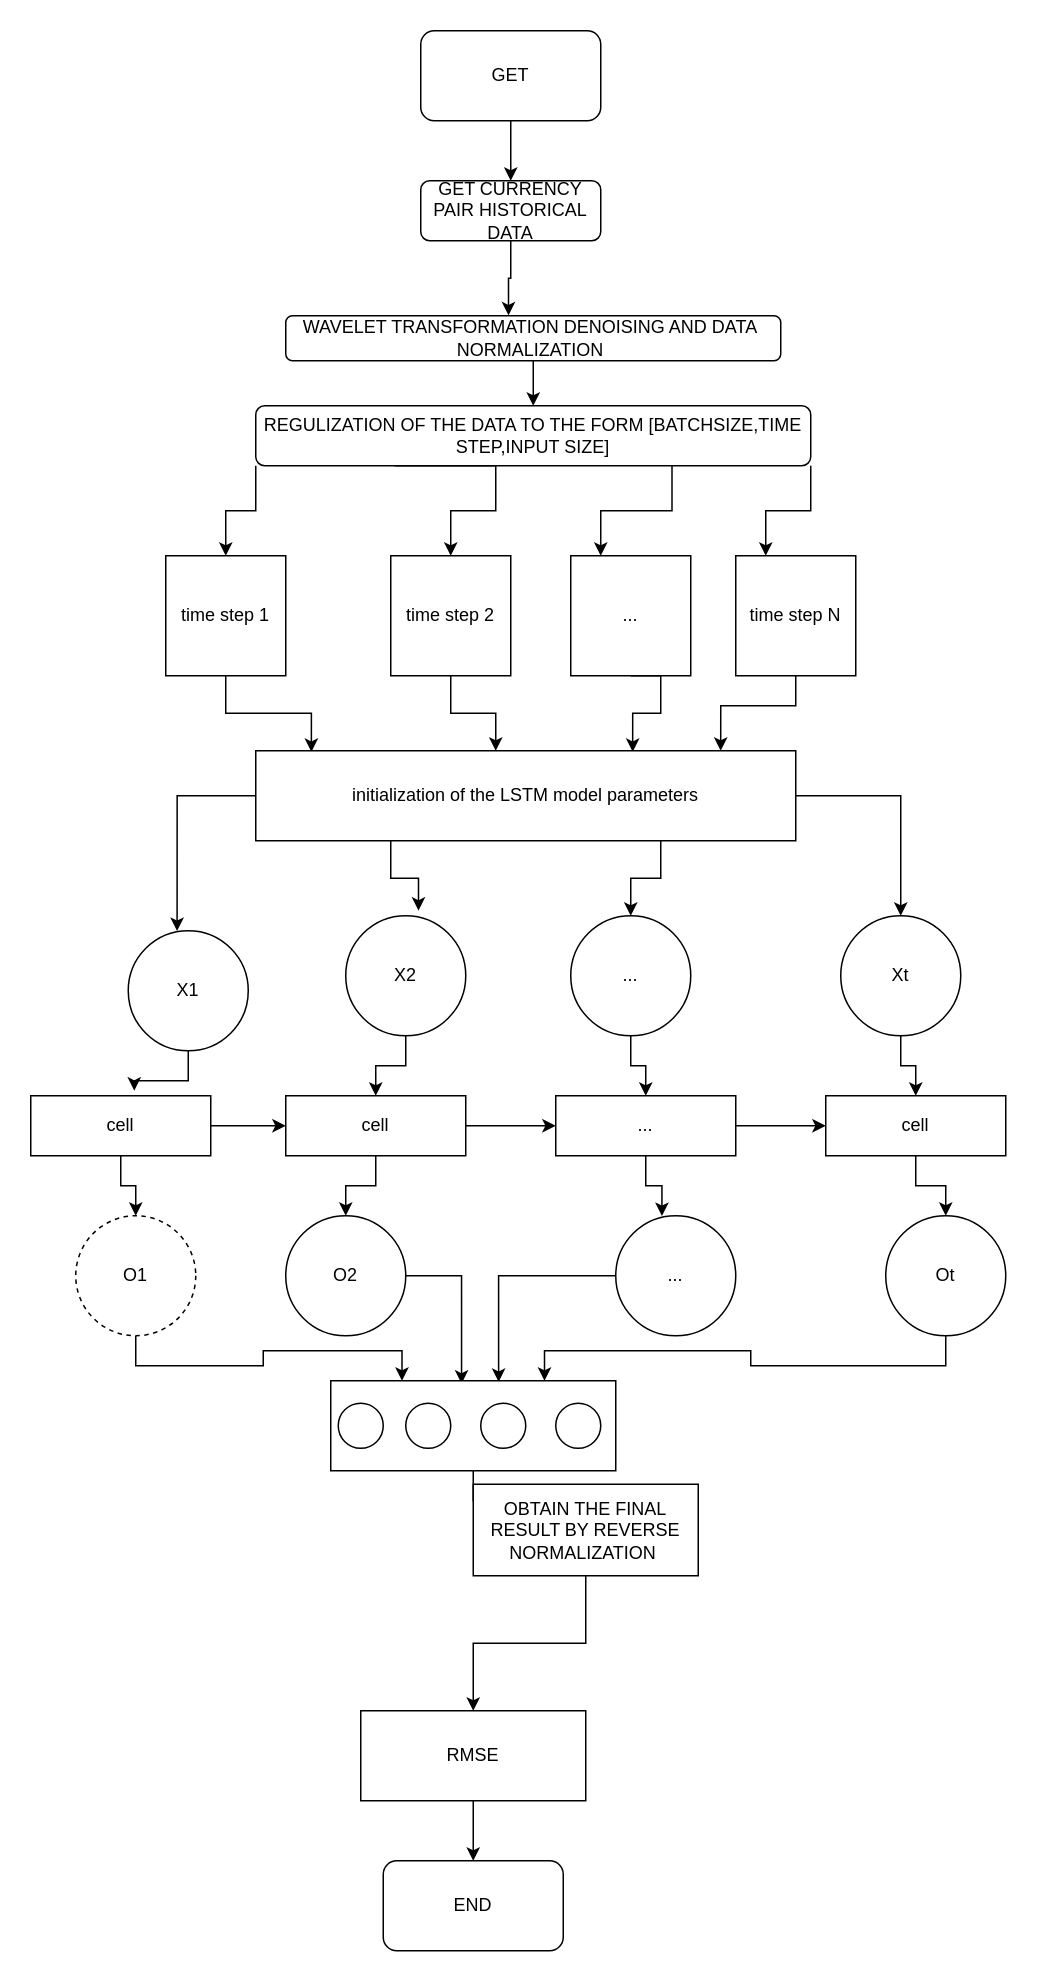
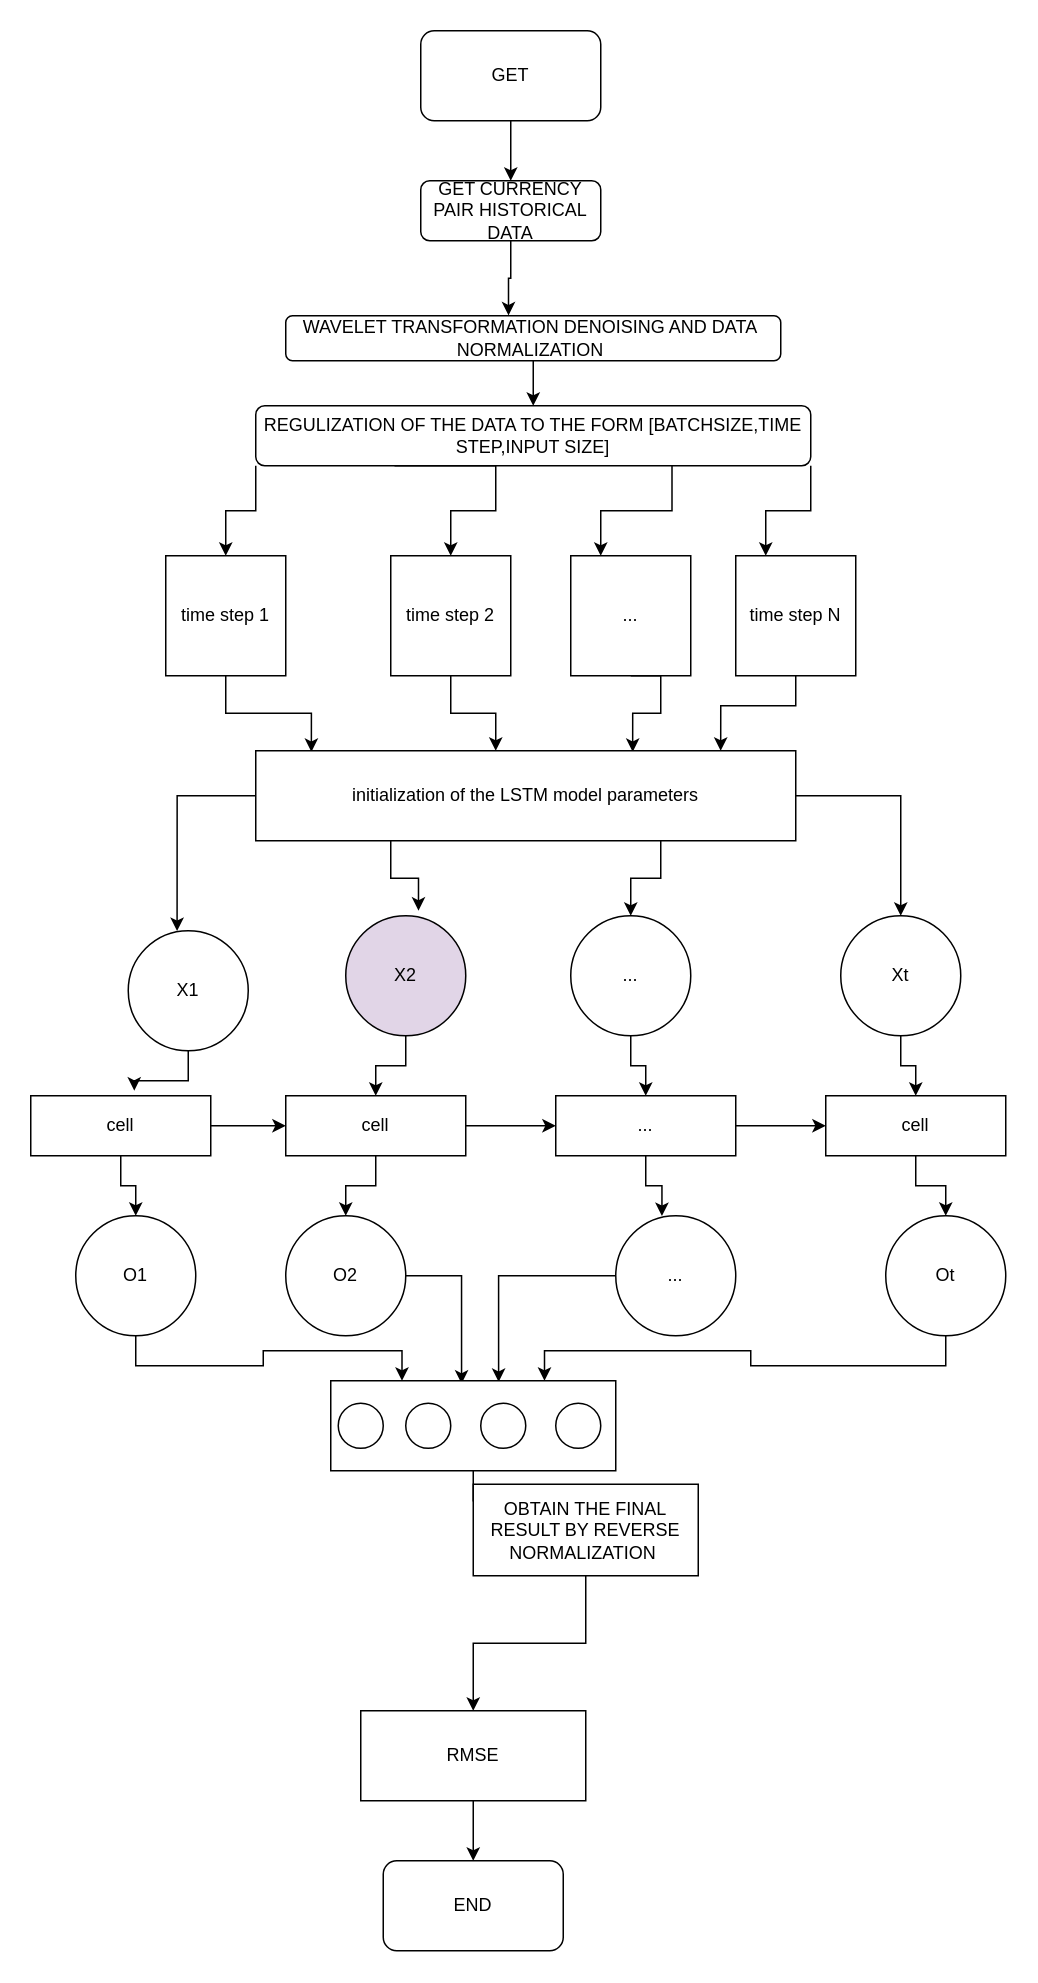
node "X2": fillcolor #ffffff -> #e1d5e7
node "O1": style dashed -> solid
